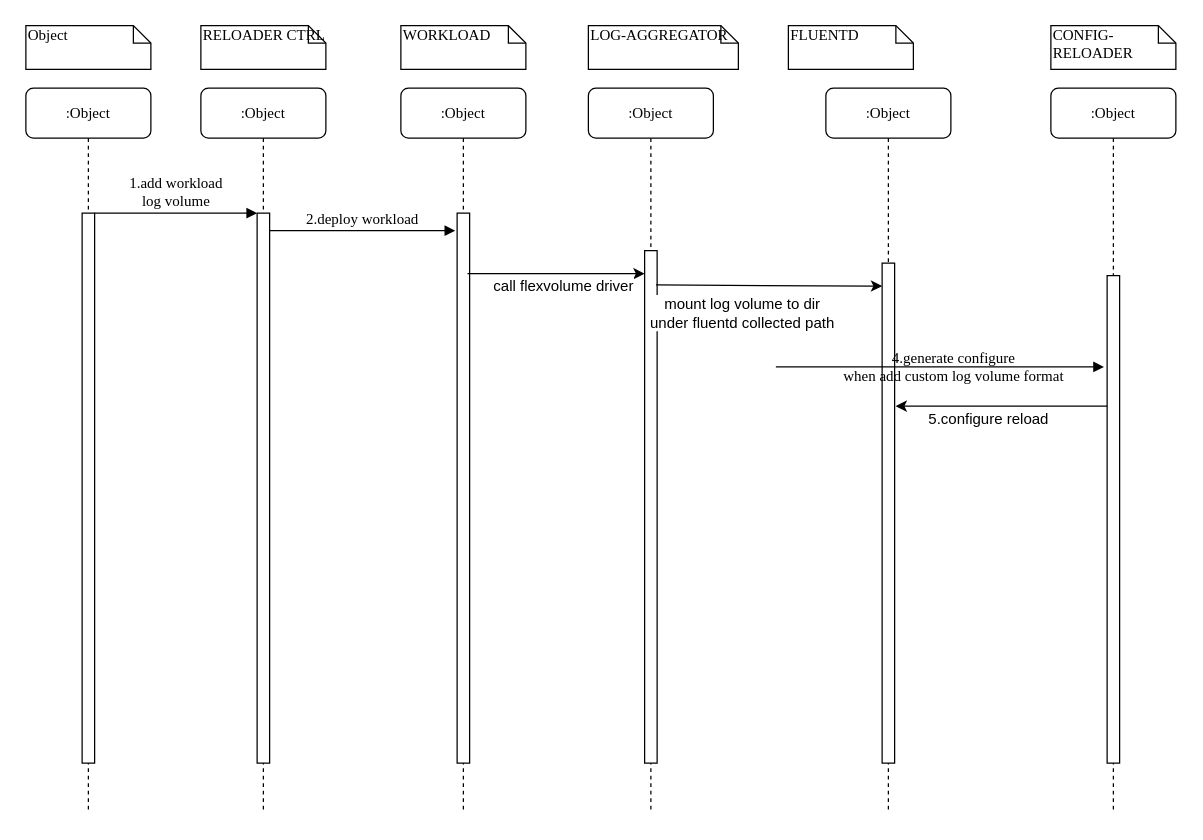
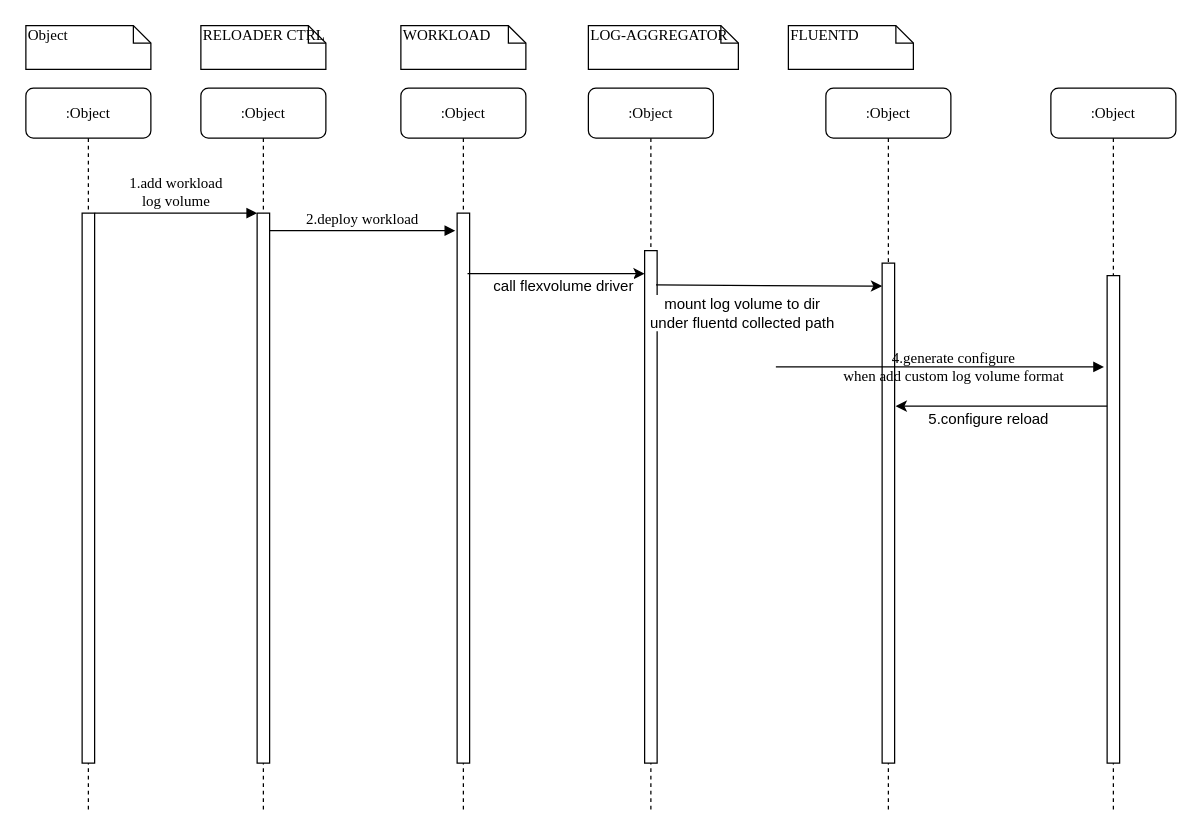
node "CONFIG-RELOADER": removed
